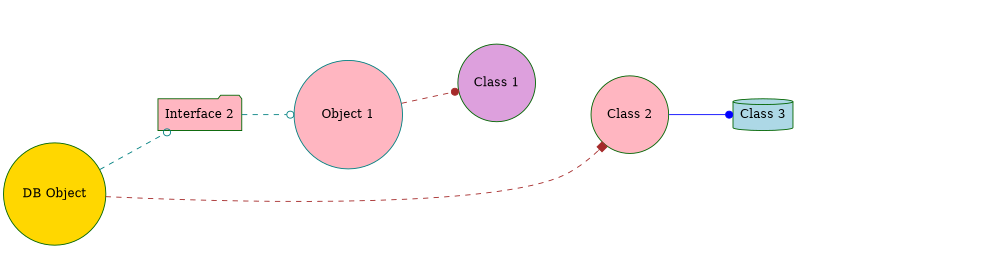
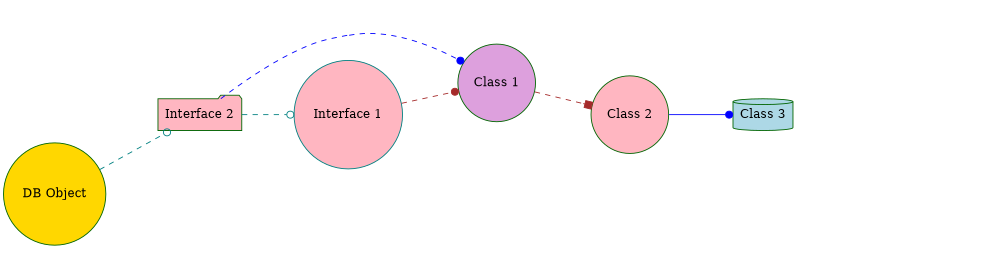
edge "Interface 2" -> "Class 1": added
node "Object 1": label "Object 1" -> "Interface 1"
edge "DB Object" -> "Class 2": now "Class 1" -> "Class 2"
